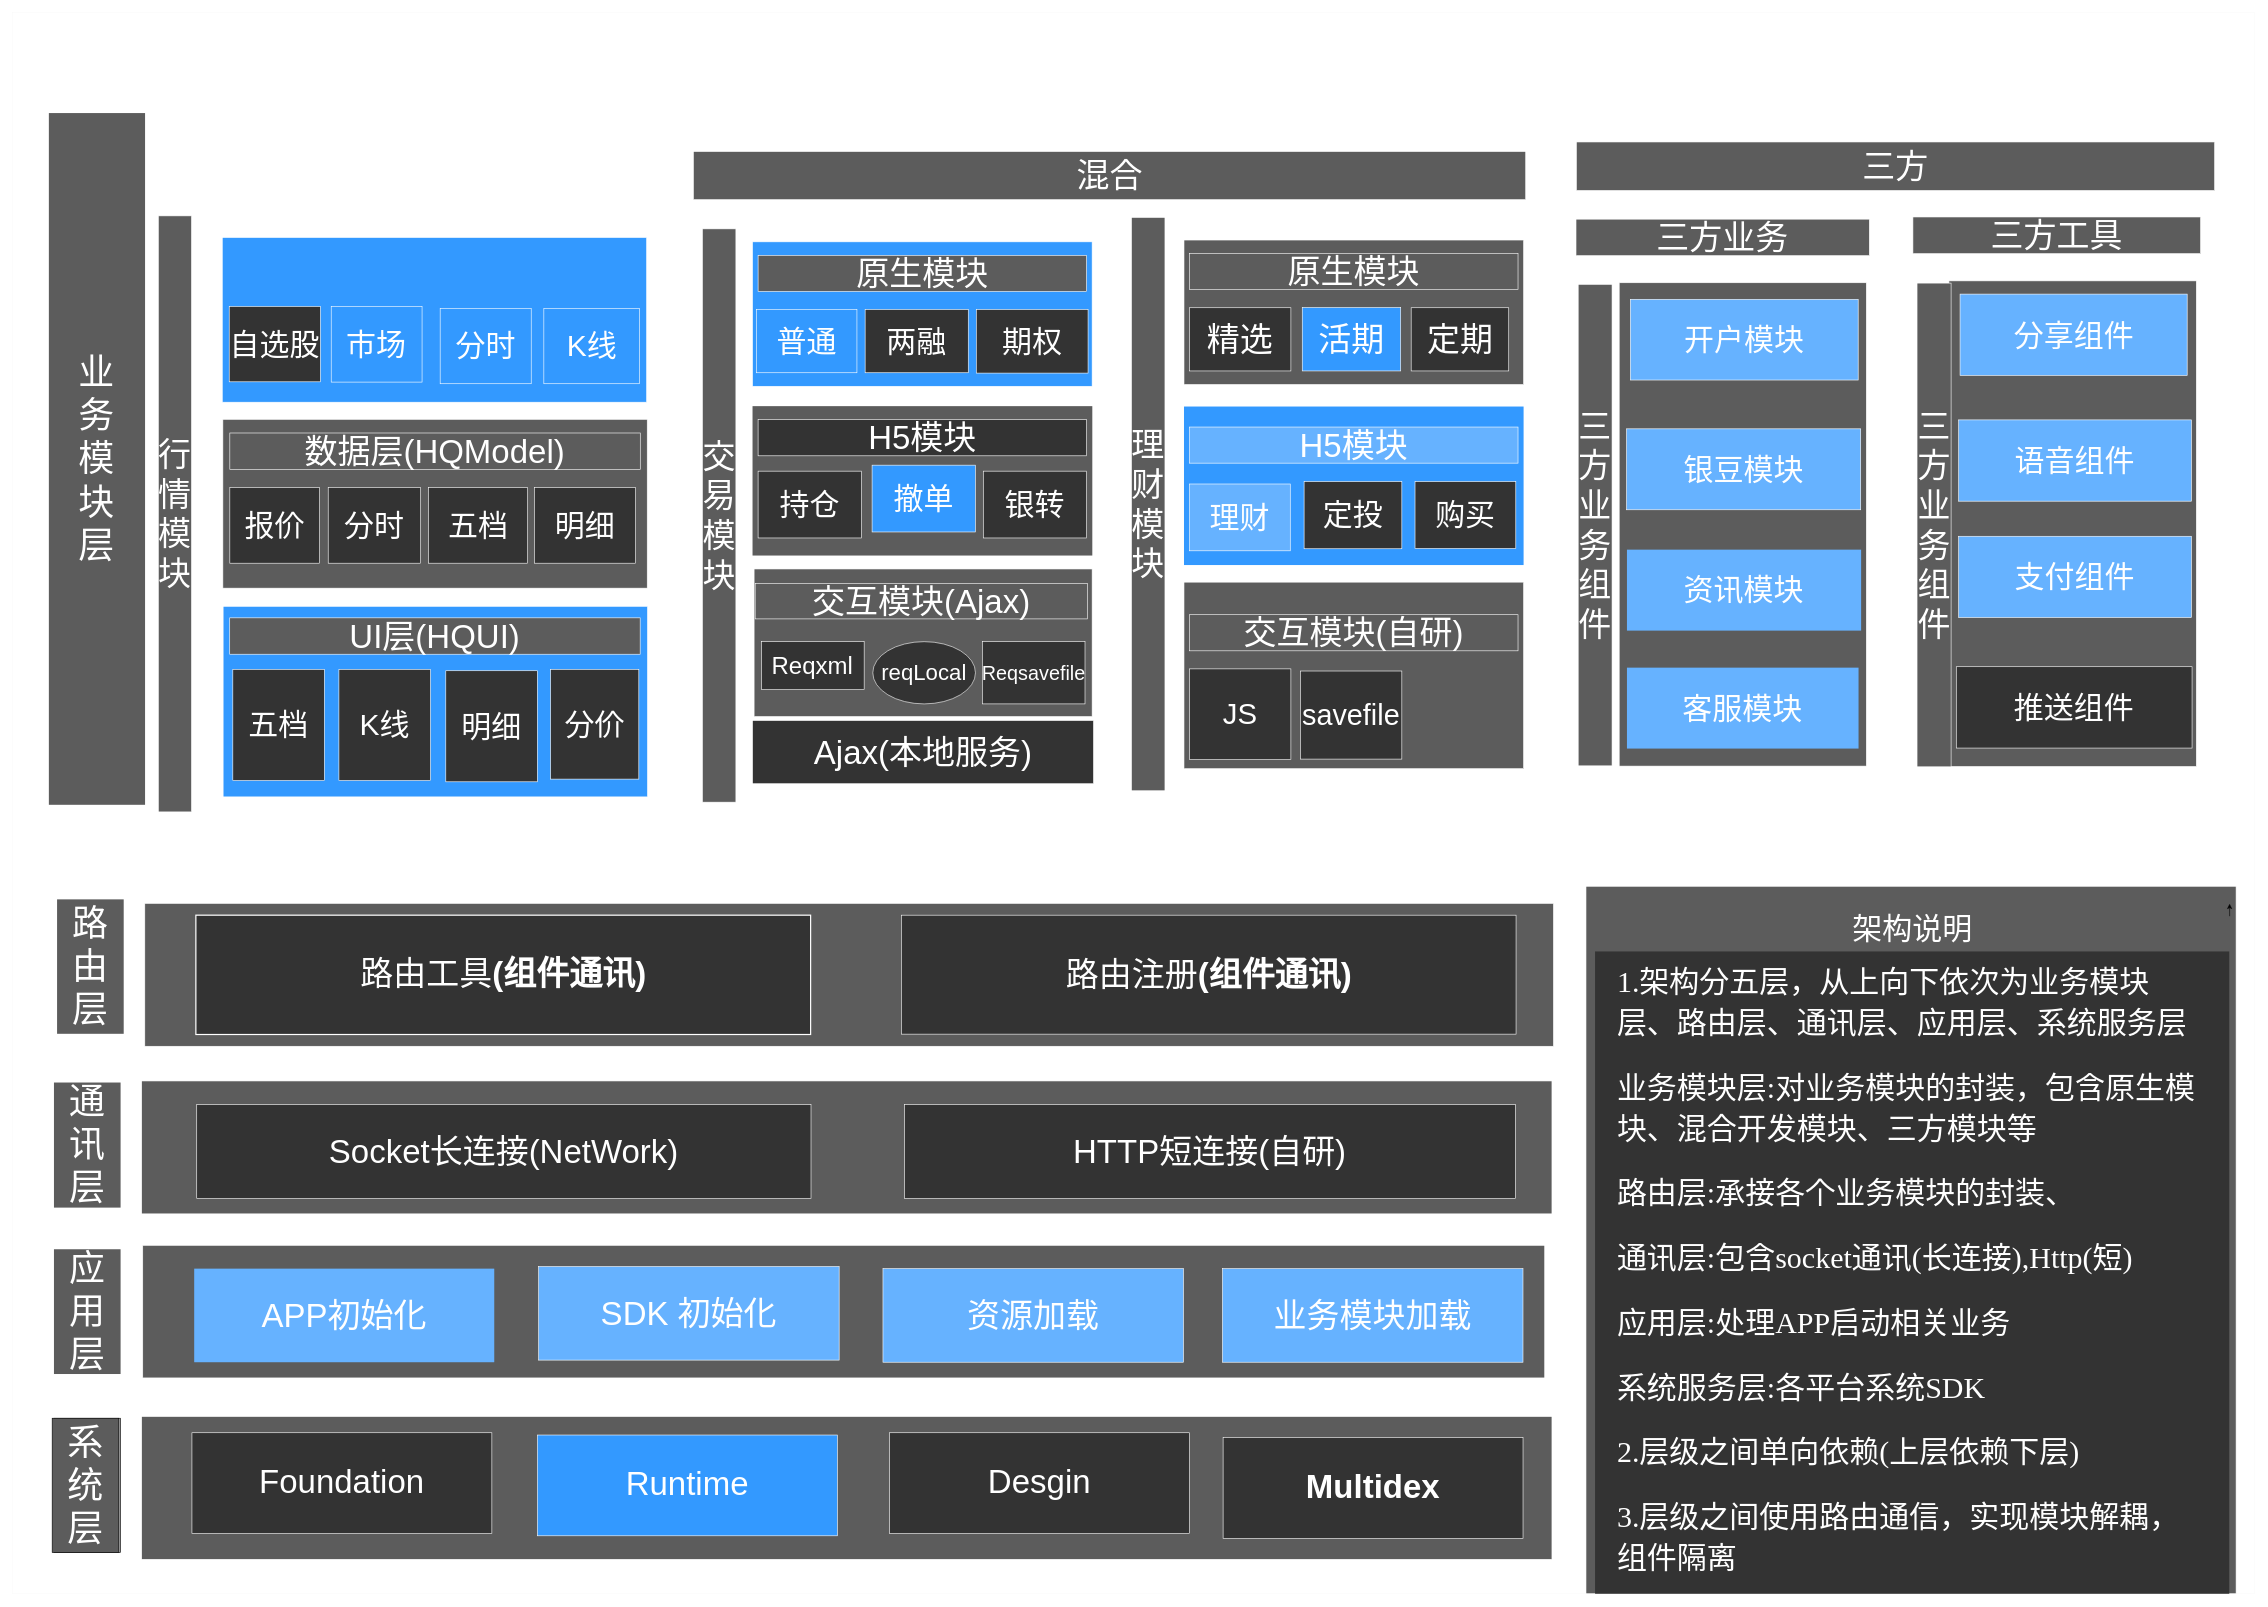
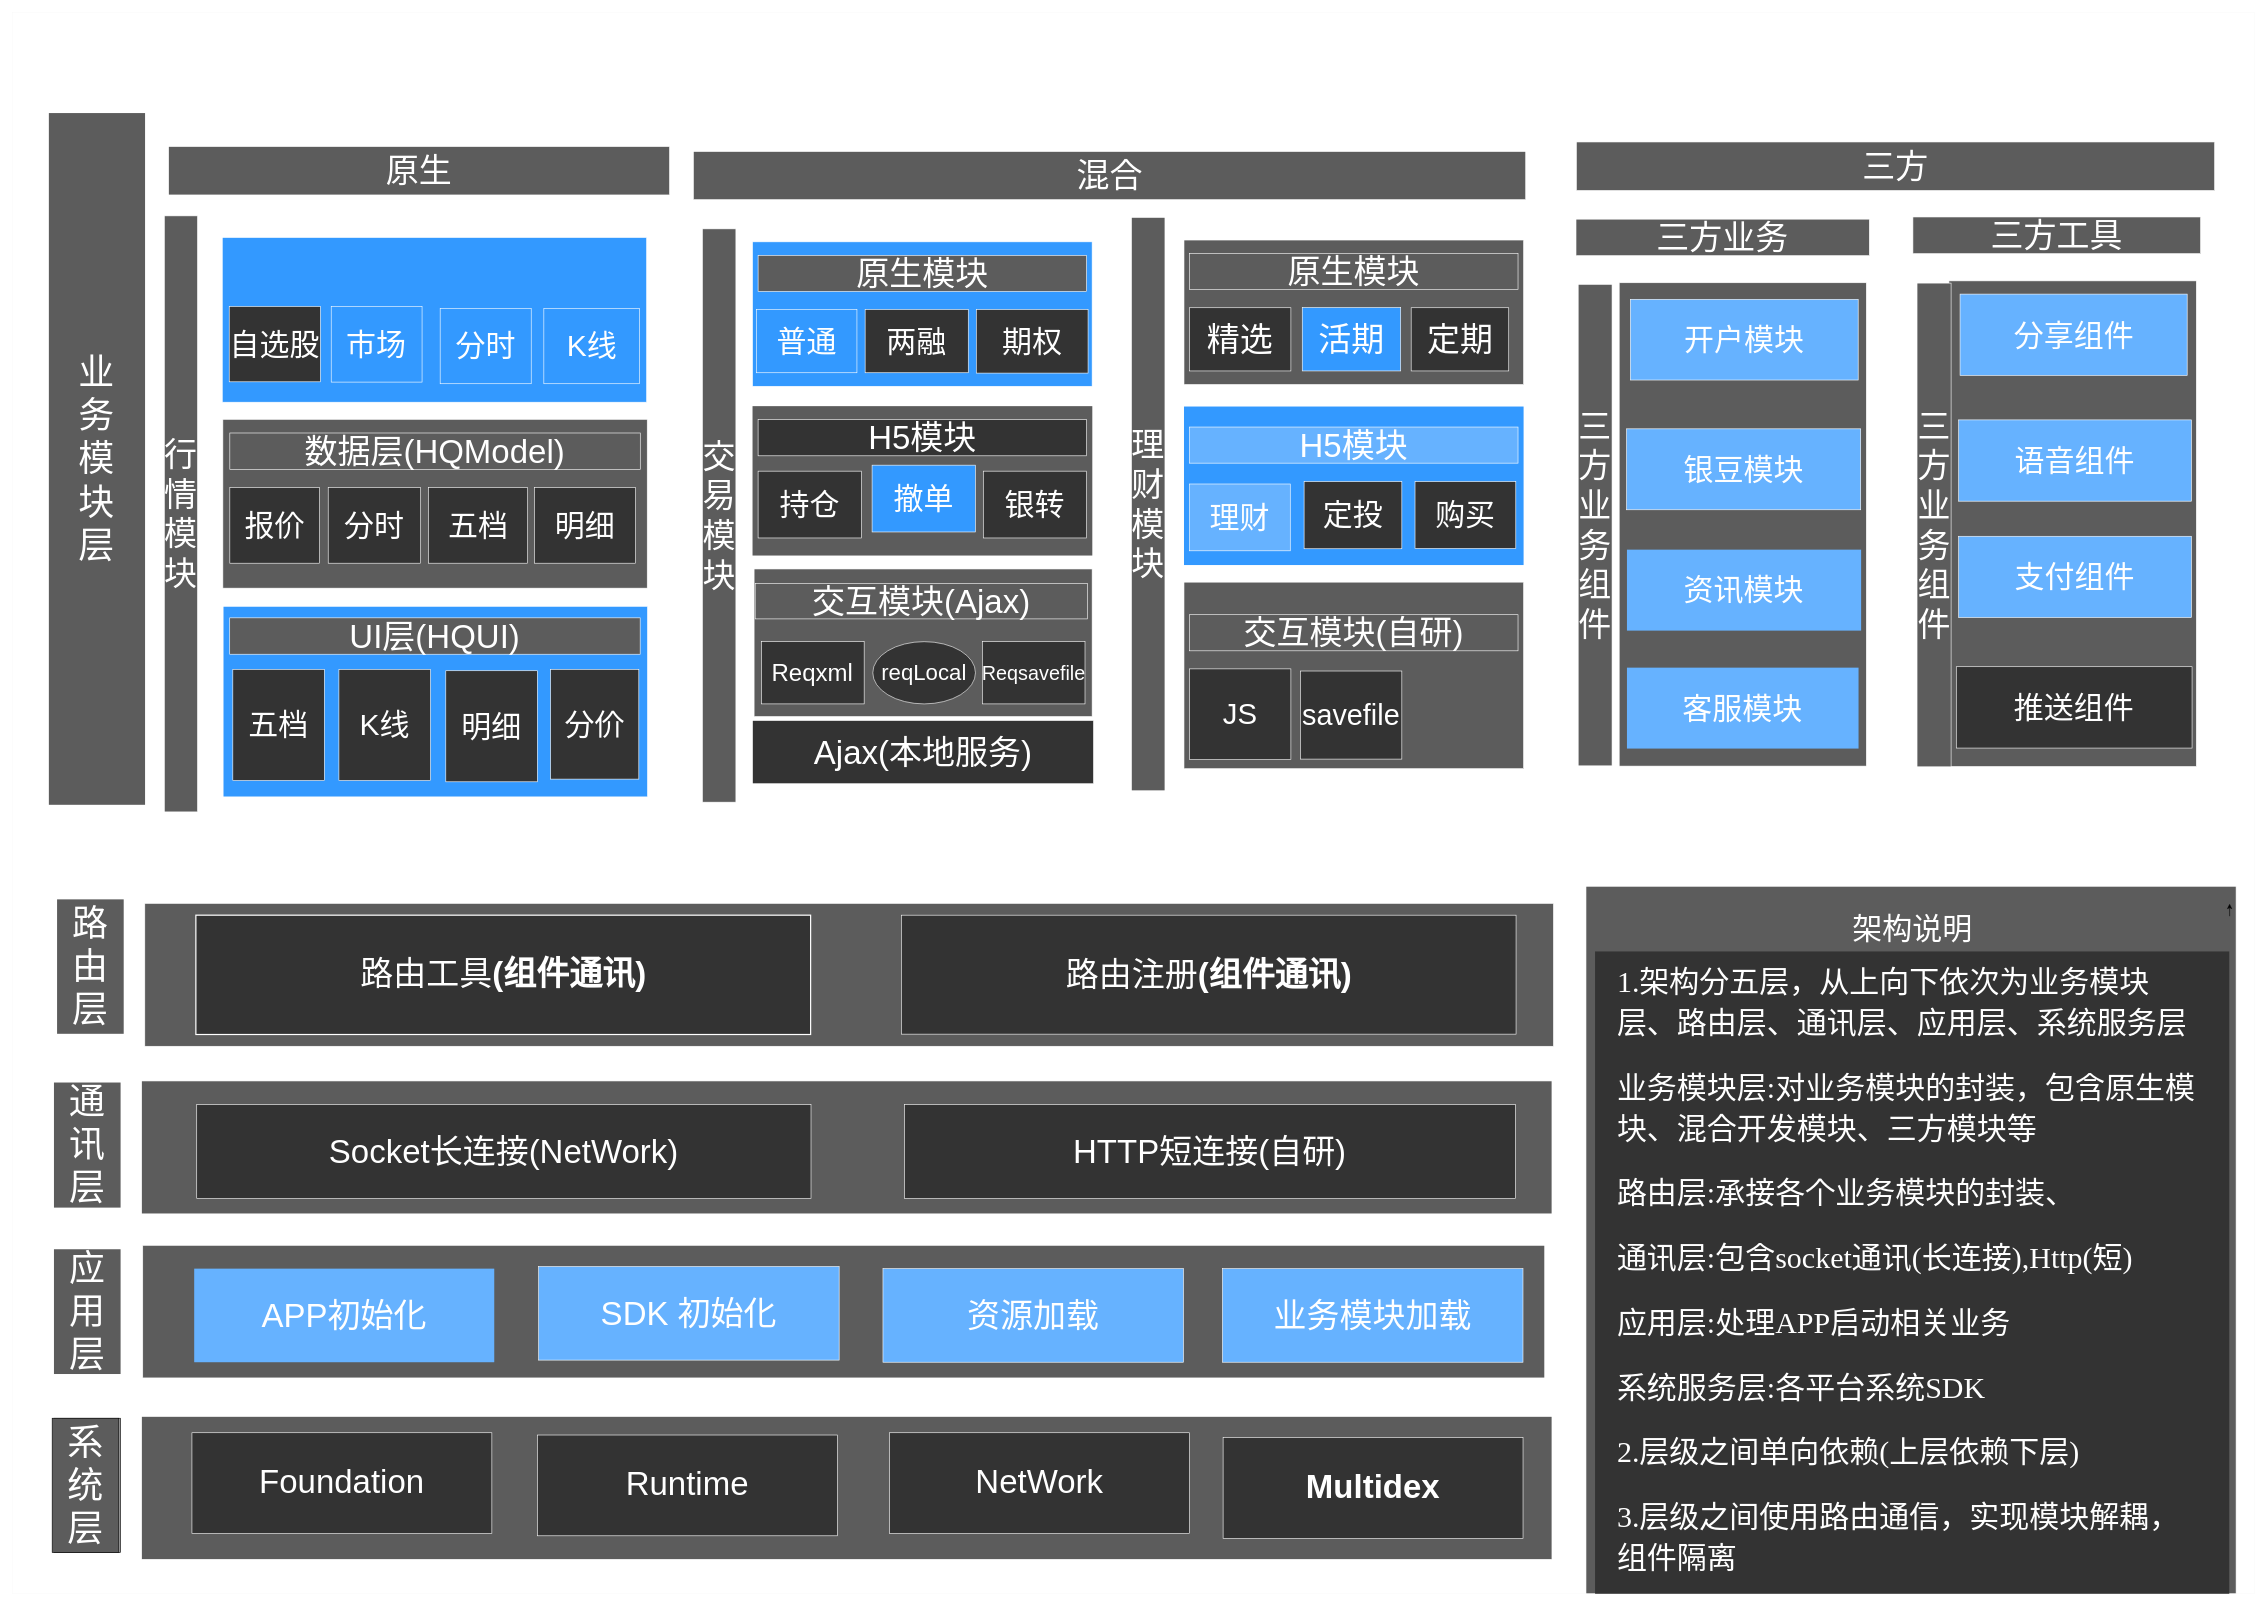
node "原生": added
node "行情模块": moved (175, 514) -> (181, 514)
node "Reqxml": size 103x48 -> 103x62
node "Desgin": label "Desgin" -> "NetWork"
node "Runtime": fillcolor #3399ff -> #333333
